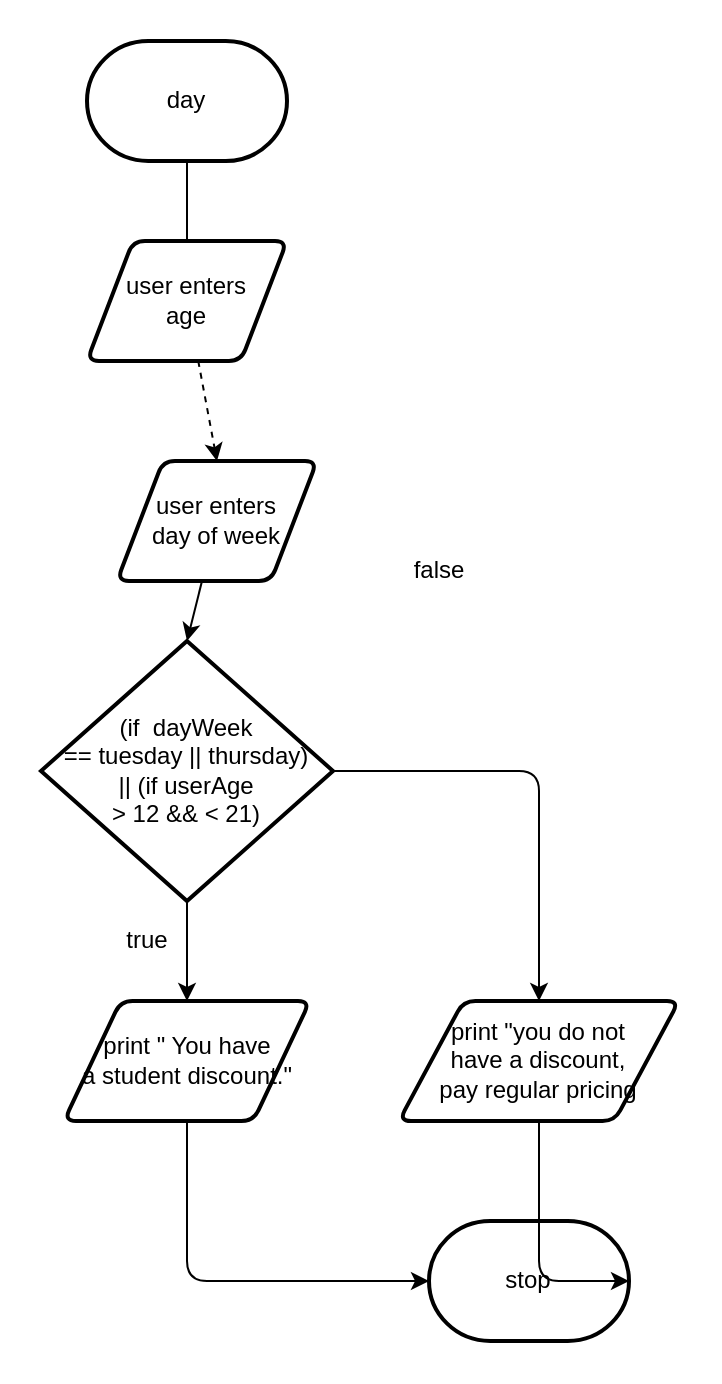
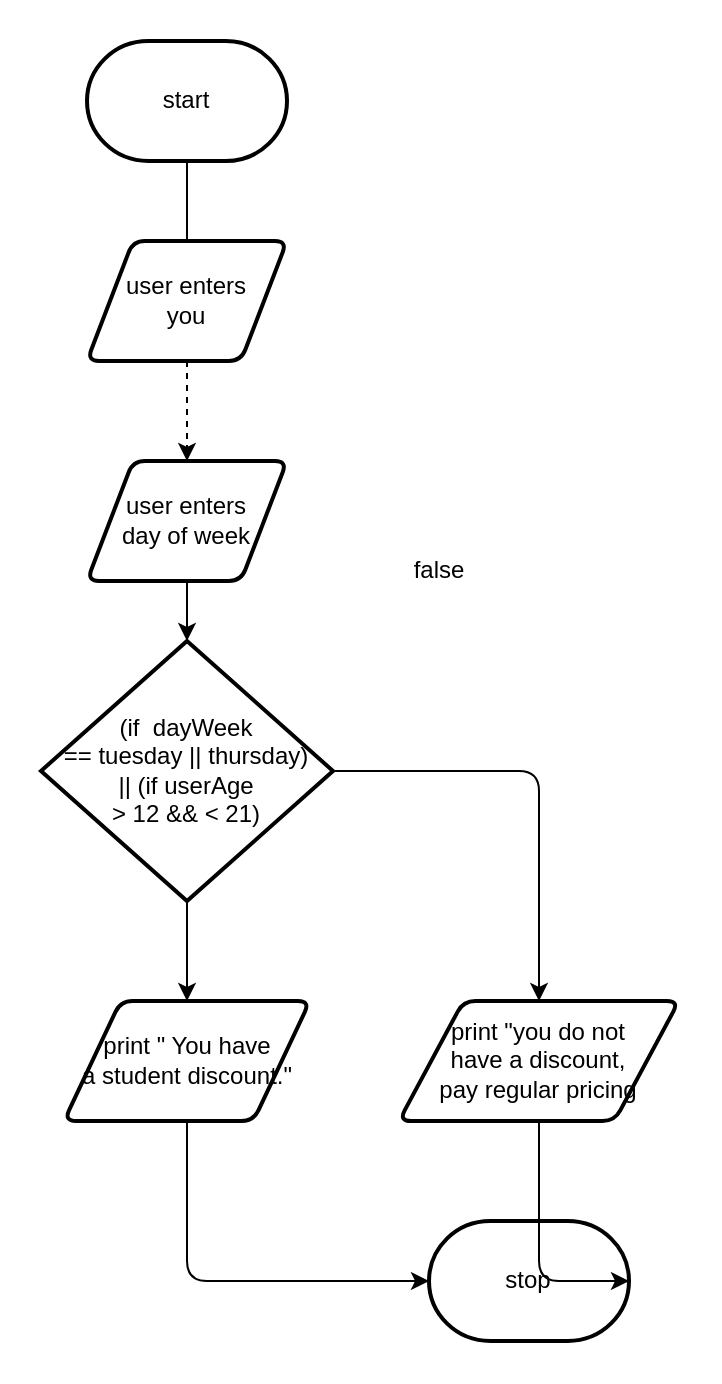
node "day": label "day" -> "start"
node "user enters age": label "user enters age" -> "user enters you"
node "user enters day of week": moved (217, 521) -> (187, 521)
node "true": removed
